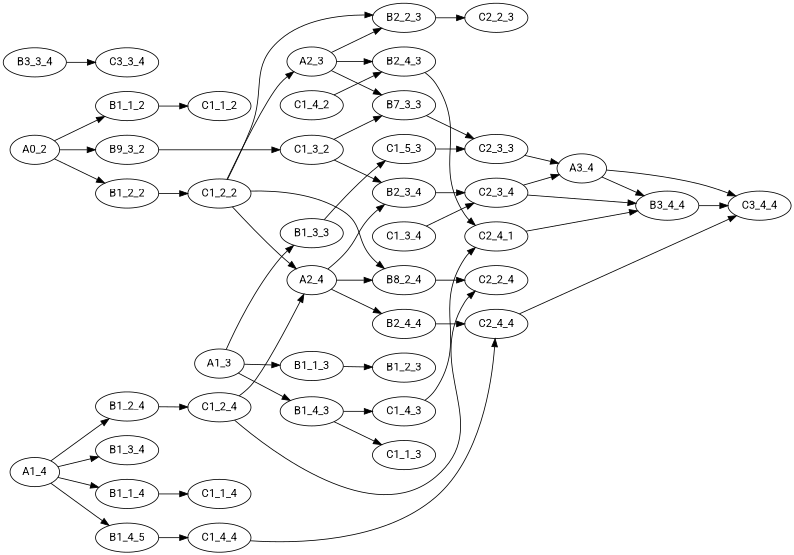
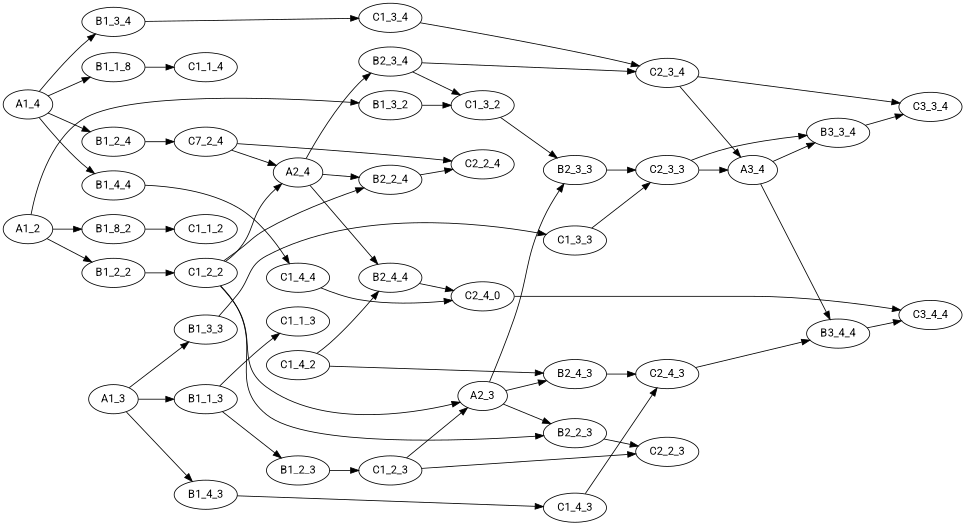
edge "B1_3_4" -> "C1_3_4": added
node "B7_3_3": label "B7_3_3" -> "B2_3_3"
node "B1_1_2": label "B1_1_2" -> "B1_8_2"
edge "C2_3_3" -> "B3_3_4": added
node "C1_5_3": label "C1_5_3" -> "C1_3_3"
node "A0_2": label "A0_2" -> "A1_2"
node "B9_3_2": label "B9_3_2" -> "B1_3_2"
edge "C1_3_2" -> "B2_3_4": reversed
edge "A3_4" -> "C3_4_4": now "A3_4" -> "B3_3_4"
edge "C2_3_4" -> "B3_4_4": now "C2_3_4" -> "C3_3_4"
node "C2_4_1": label "C2_4_1" -> "C2_4_3"
node "B8_2_4": label "B8_2_4" -> "B2_2_4"
node "C2_4_4": label "C2_4_4" -> "C2_4_0"
edge "C1_4_2" -> "B2_4_4": added
node "C1_2_4": label "C1_2_4" -> "C7_2_4"
edge "B1_4_3" -> "C1_1_3": now "B1_1_3" -> "C1_1_3"
node "C1_2_3": added
node "B1_1_4": label "B1_1_4" -> "B1_1_8"
node "B1_4_5": label "B1_4_5" -> "B1_4_4"
